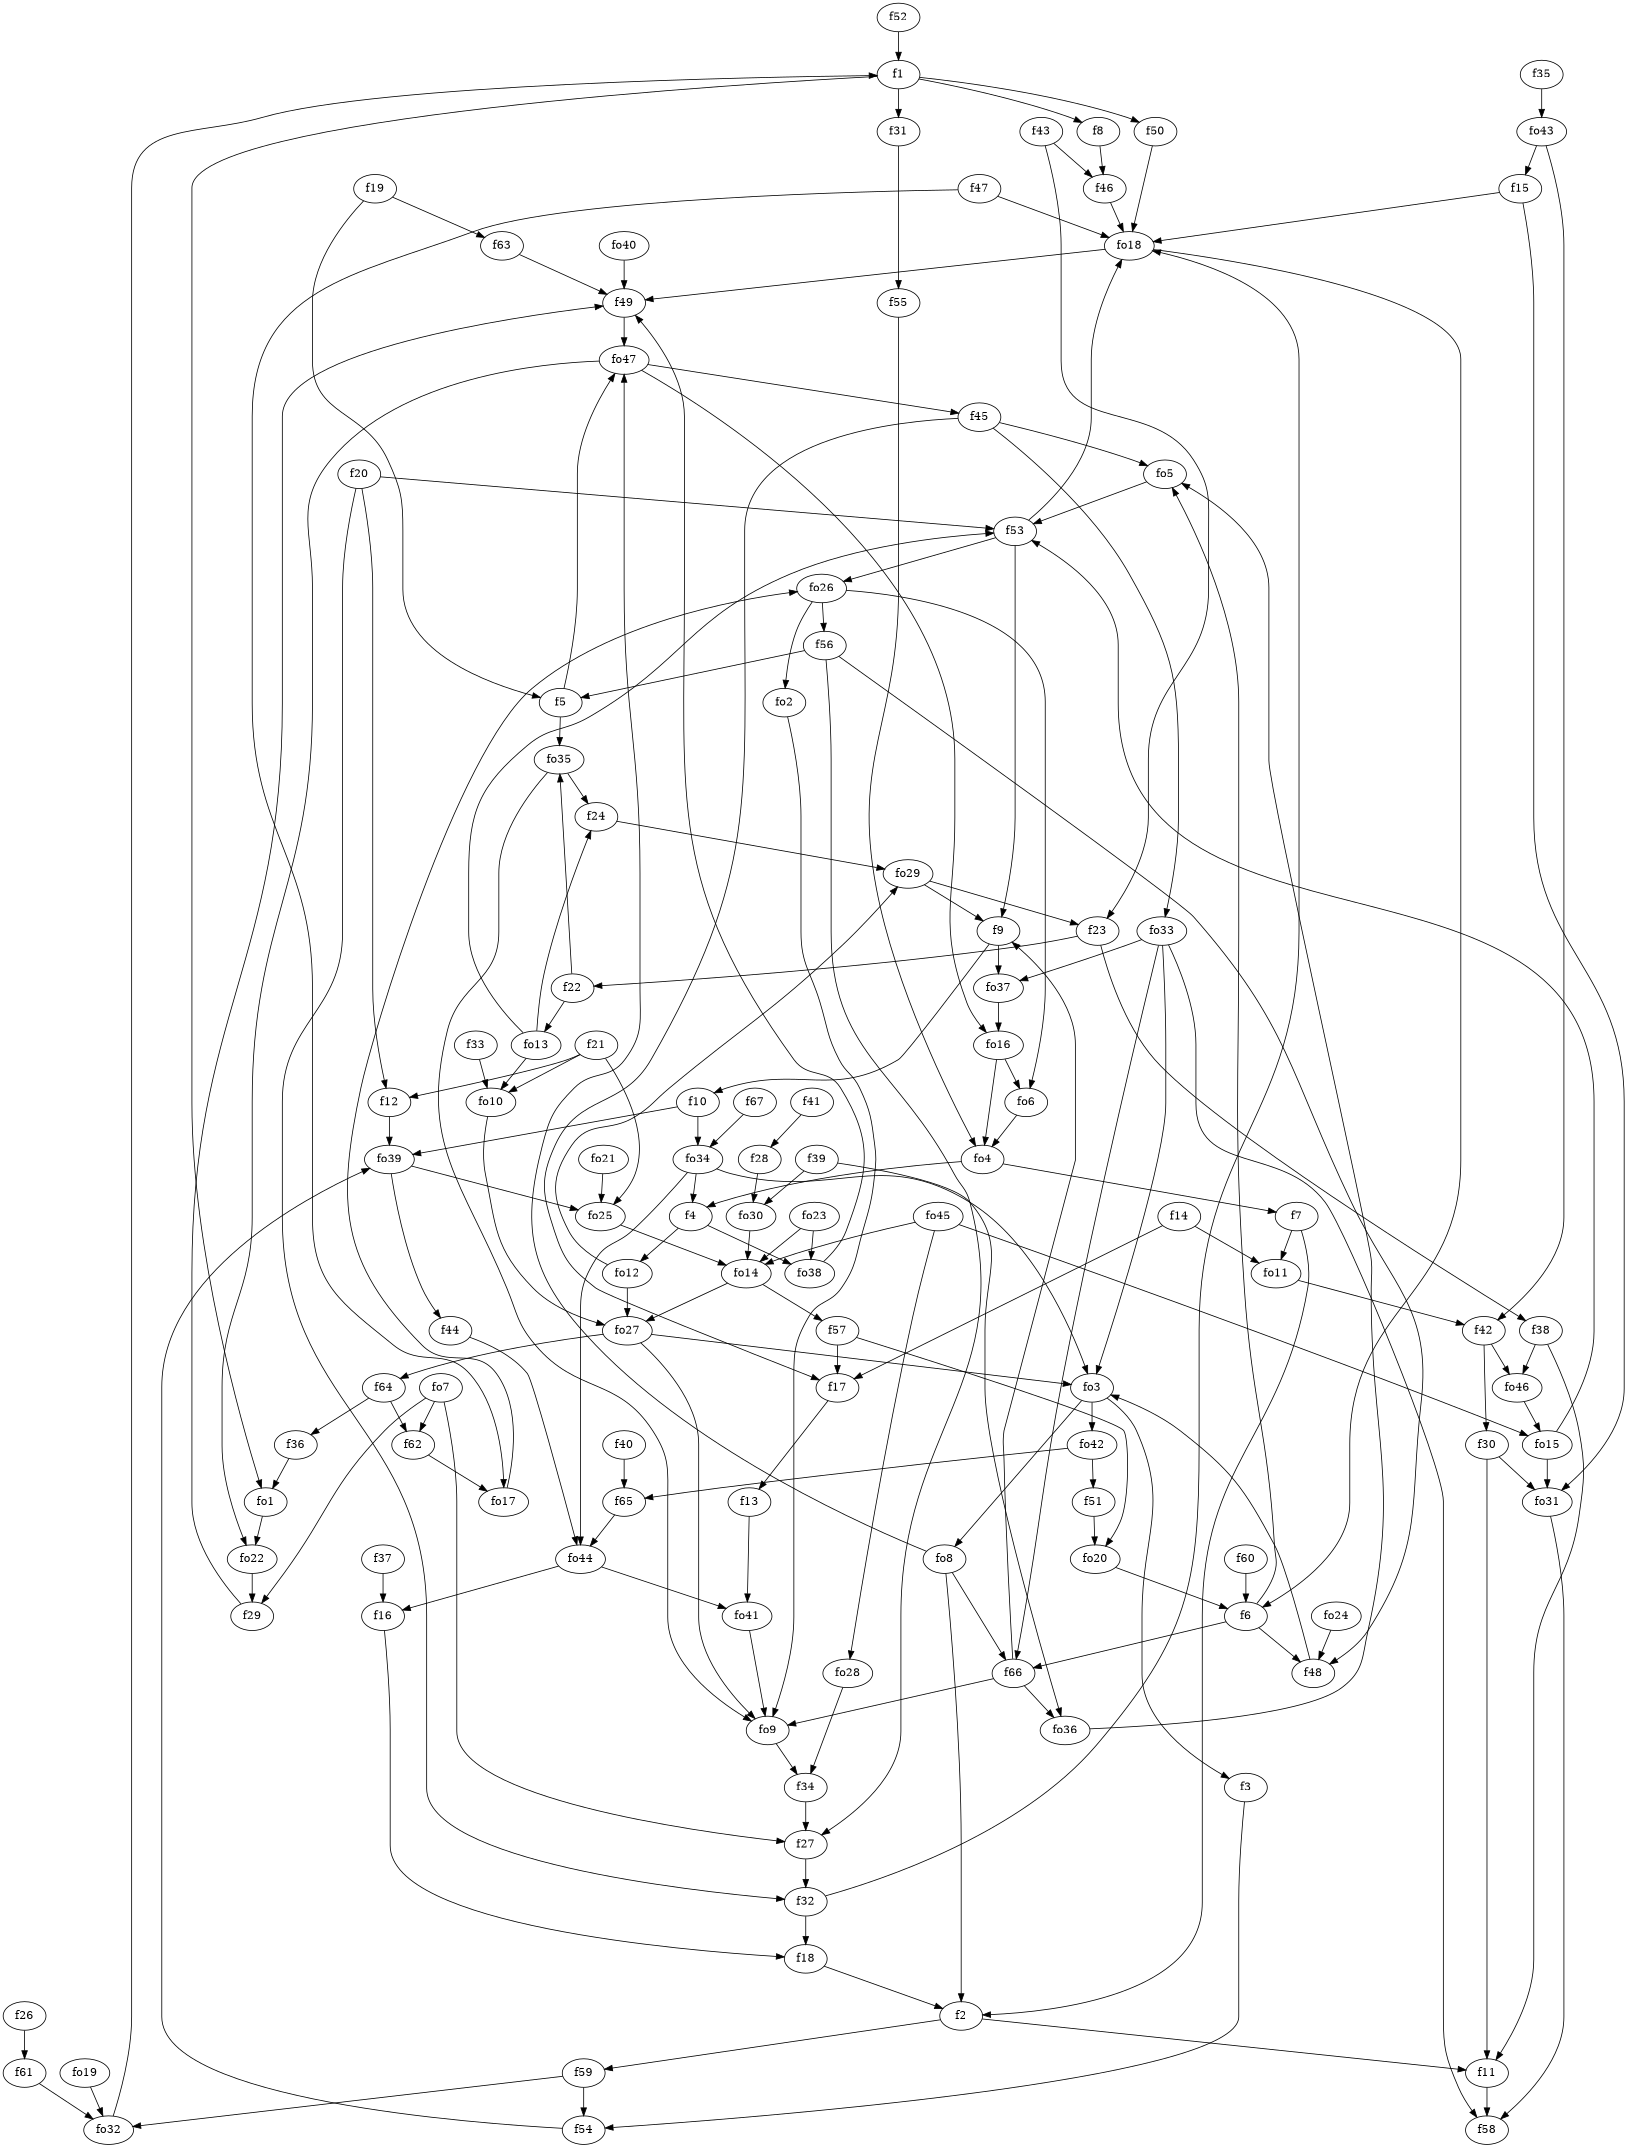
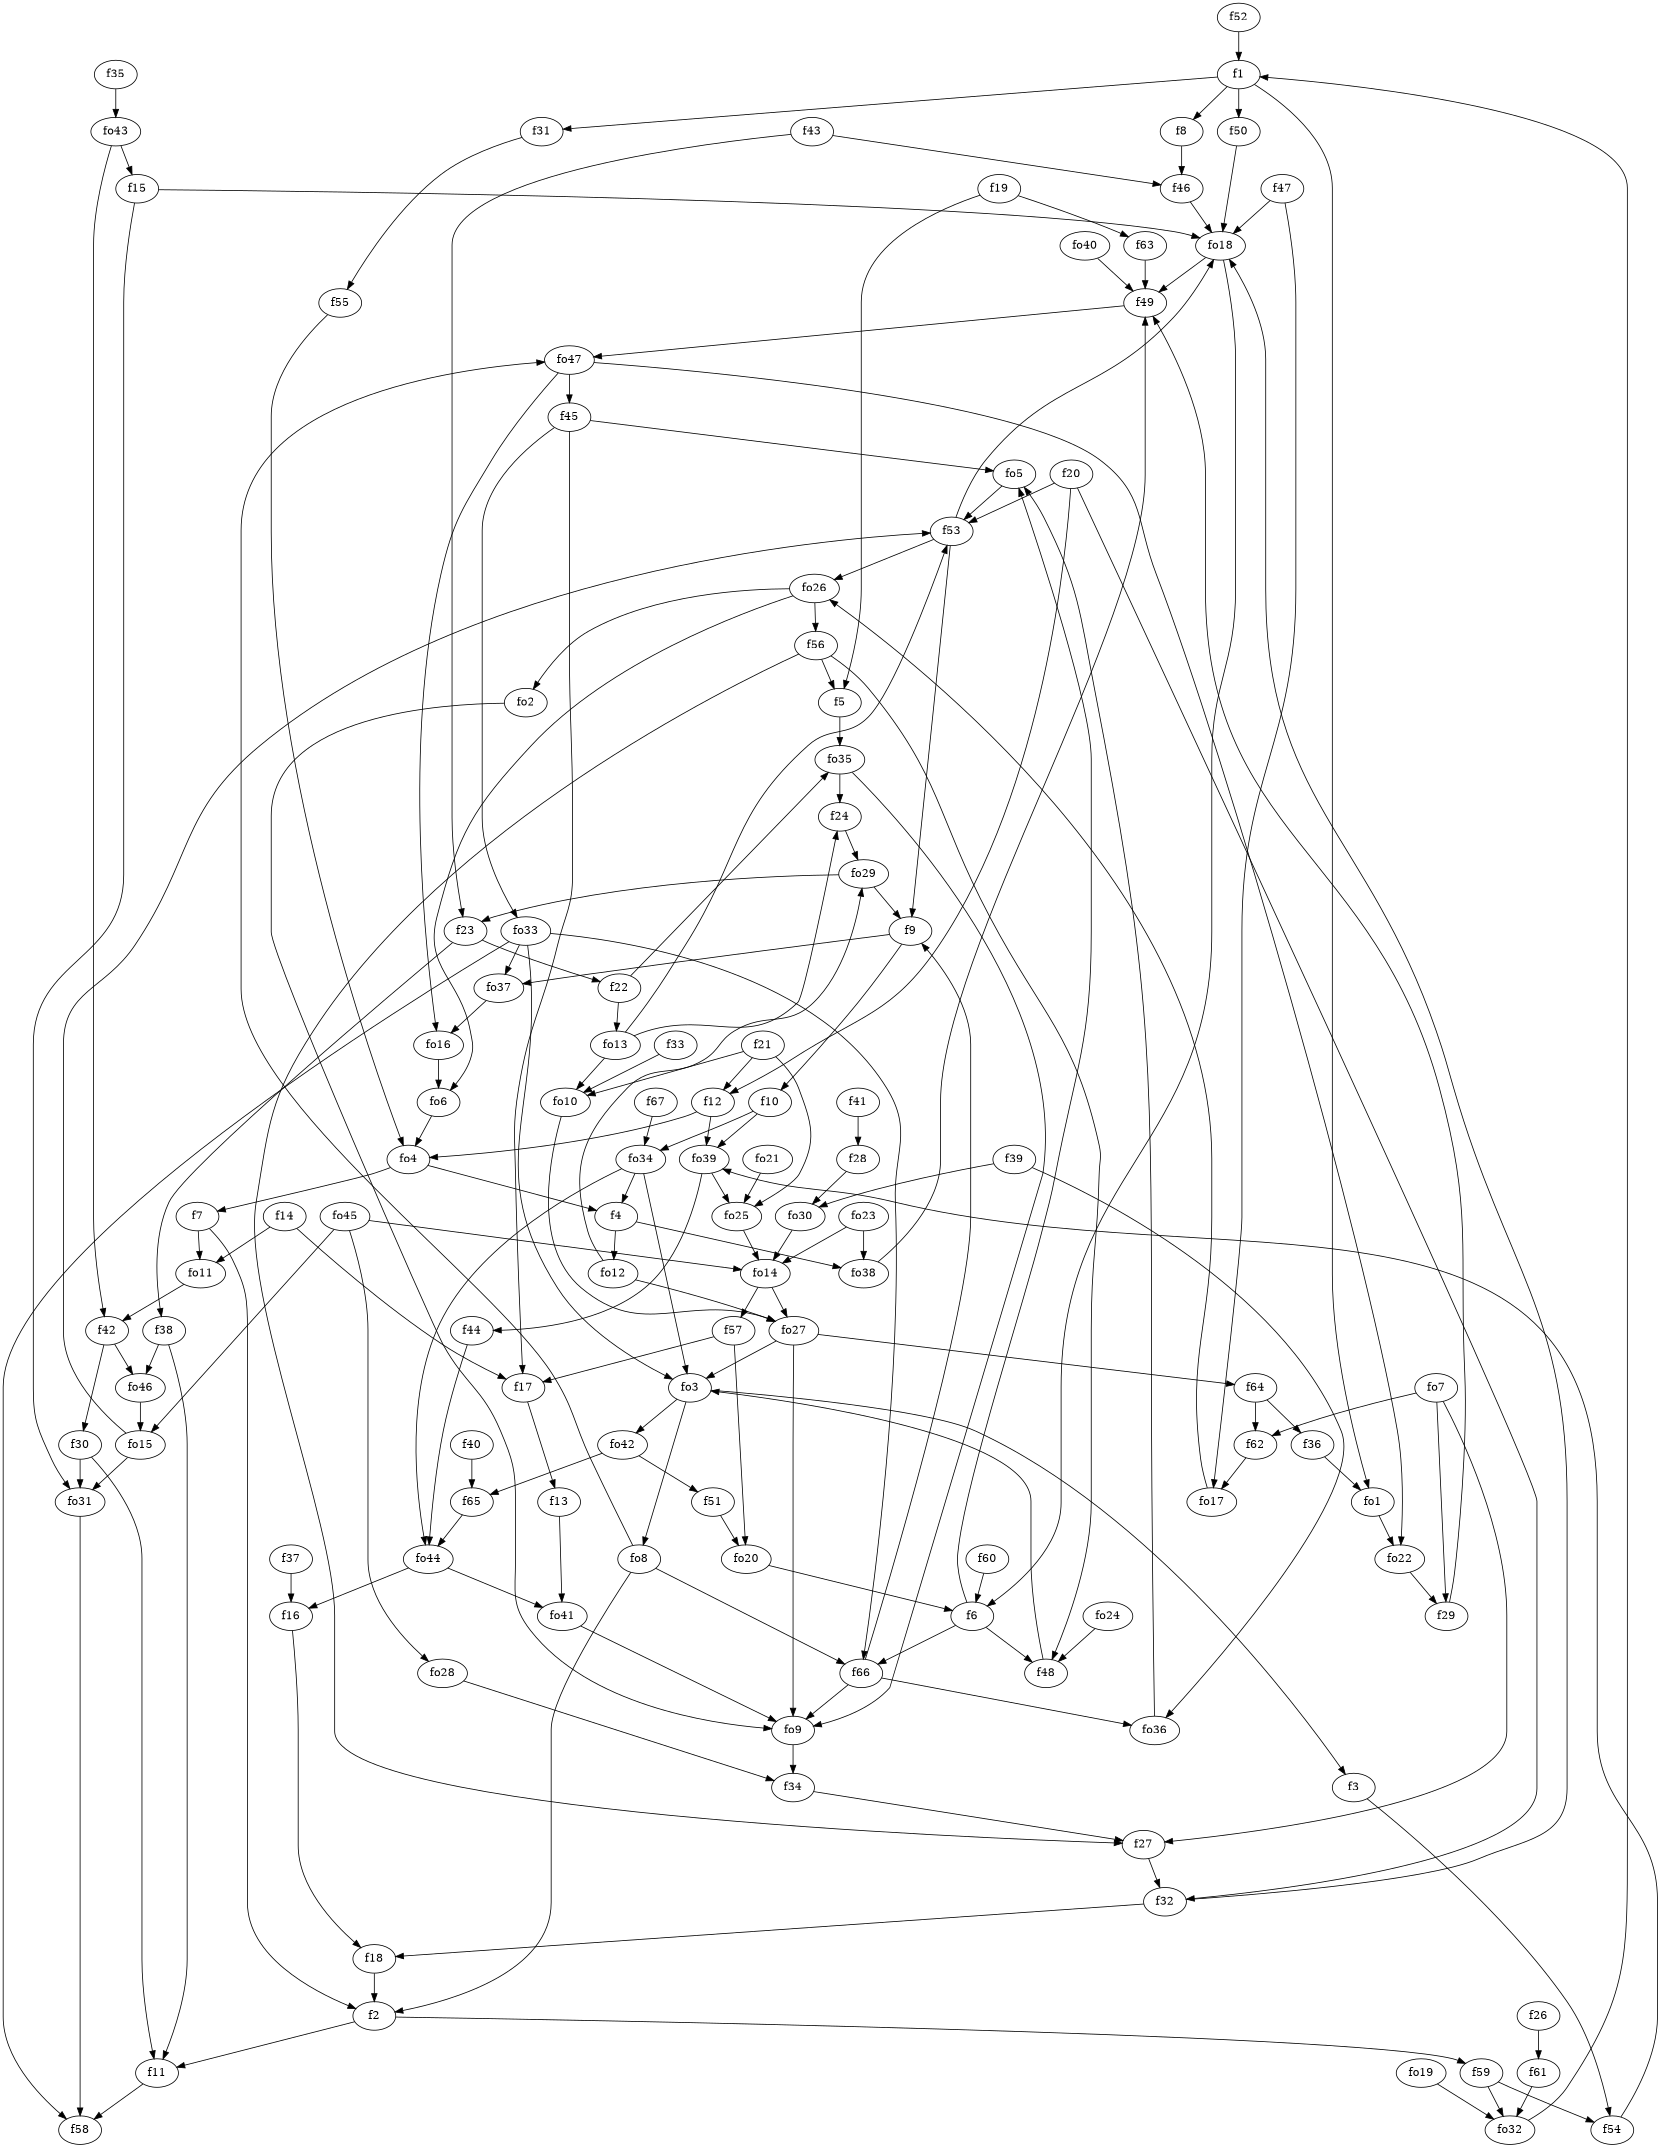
edge "f5" -> "fo47": removed
edge "fo16" -> "fo4": now "f12" -> "fo4"
